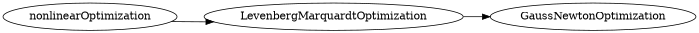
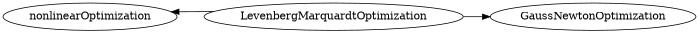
edge "nonlinearOptimization" -> "LevenbergMarquardtOptimization": reversed
